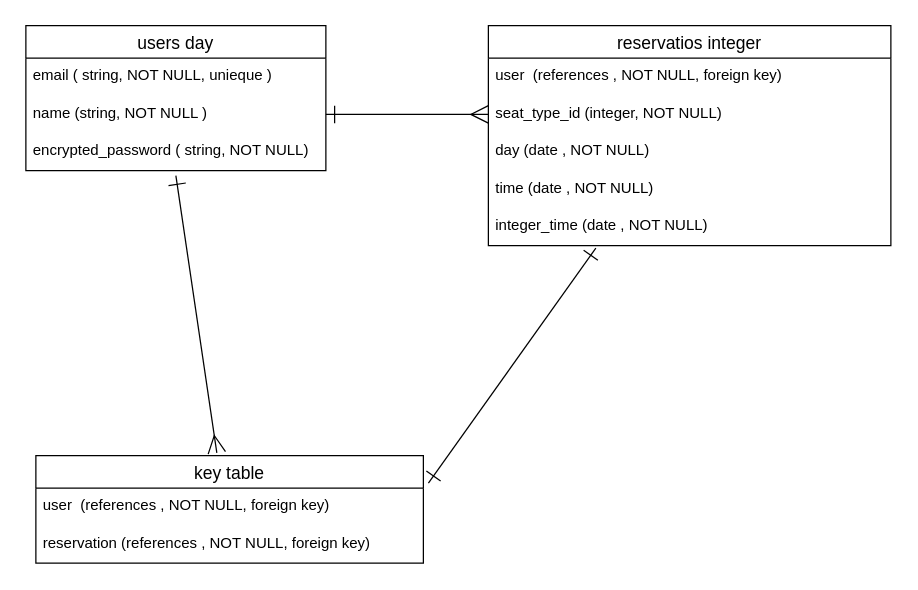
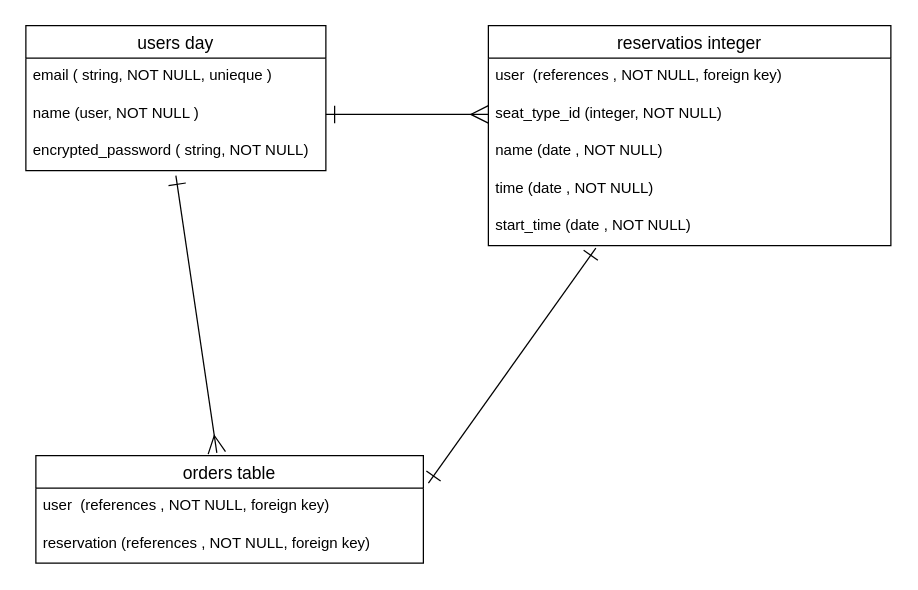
node "name (string, NOT NULL )": label "name (string, NOT NULL )" -> "name (user, NOT NULL )"
node "day (date , NOT NULL)": label "day (date , NOT NULL)" -> "name (date , NOT NULL)"
node "integer_time (date , NOT NULL)": label "integer_time (date , NOT NULL)" -> "start_time (date , NOT NULL)"
node "key table": label "key table" -> "orders table"
